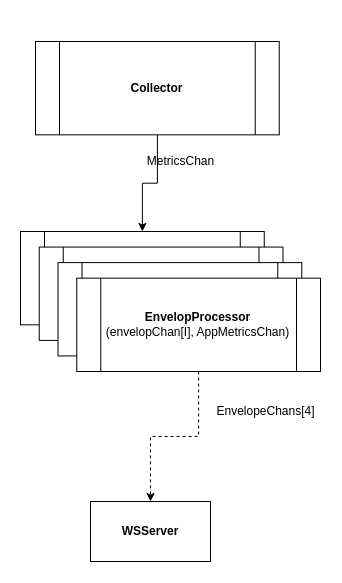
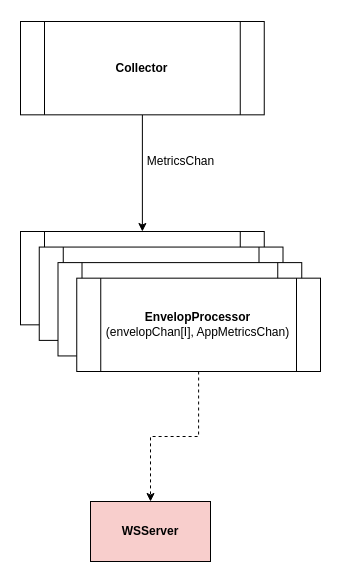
node "Collector": moved (157, 88) -> (142, 68)
node "EnvelopeChans[4]": removed
node "WSServer": fillcolor #ffffff -> #f8cecc
